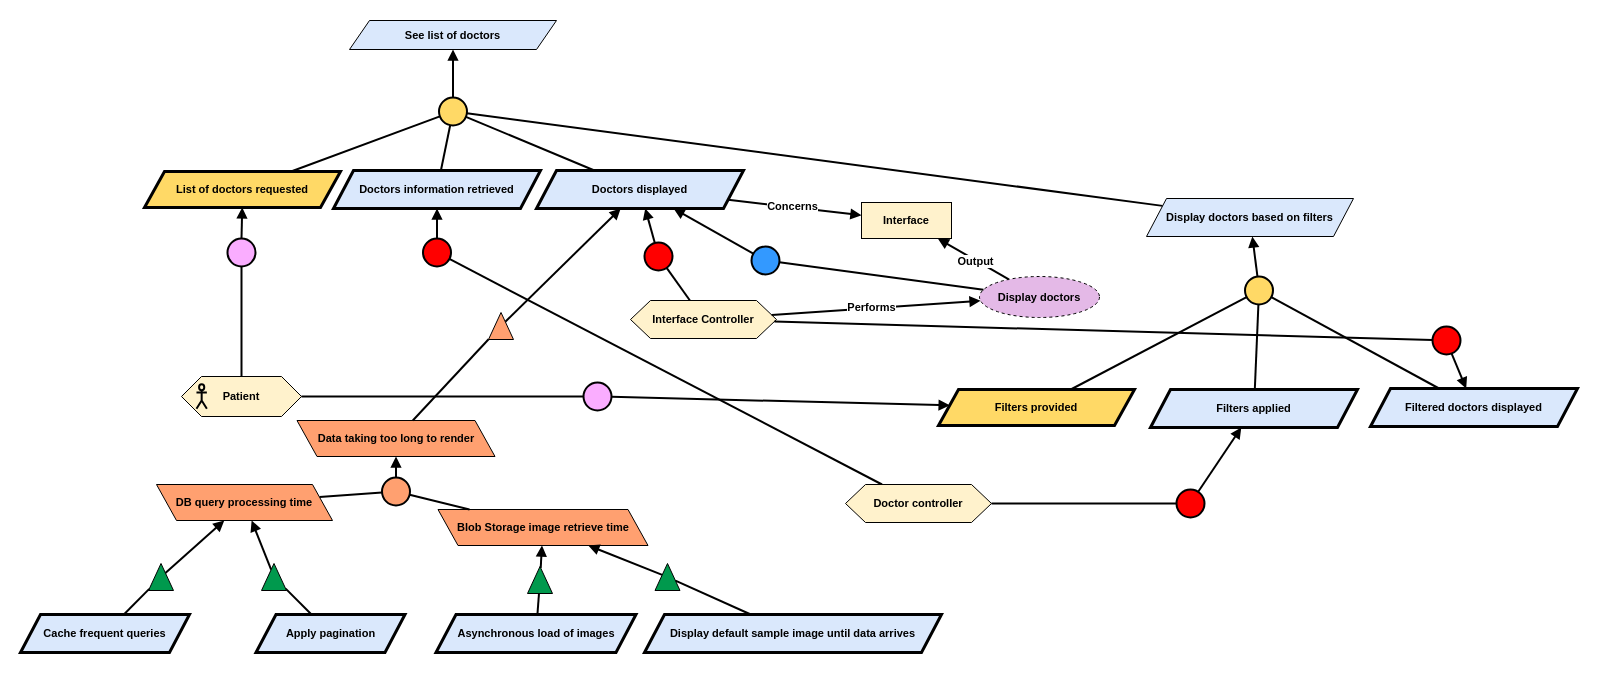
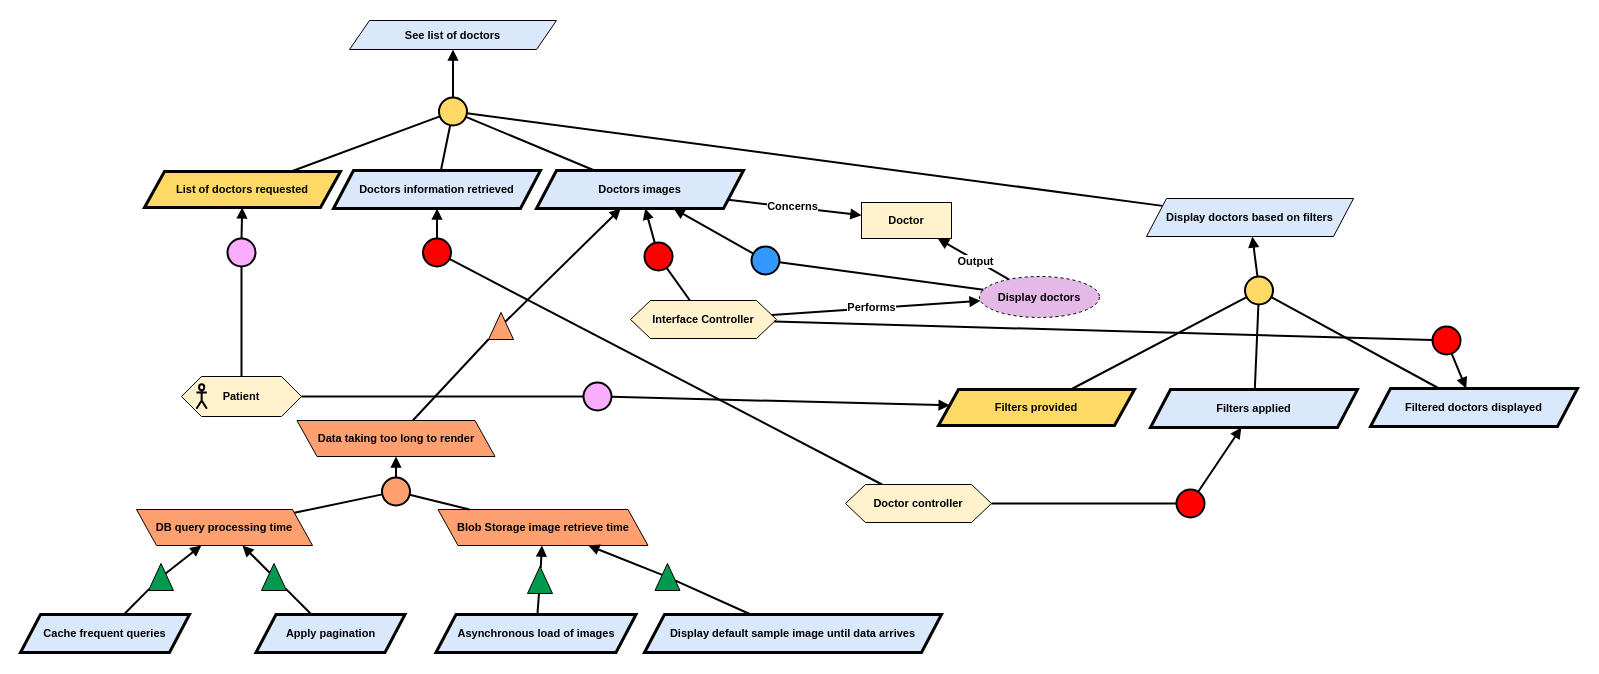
node "Doctors displayed": label "Doctors displayed" -> "Doctors images"
node "Interface": label "Interface" -> "Doctor"
node "DB query processing time": moved (245, 503) -> (225, 528)
